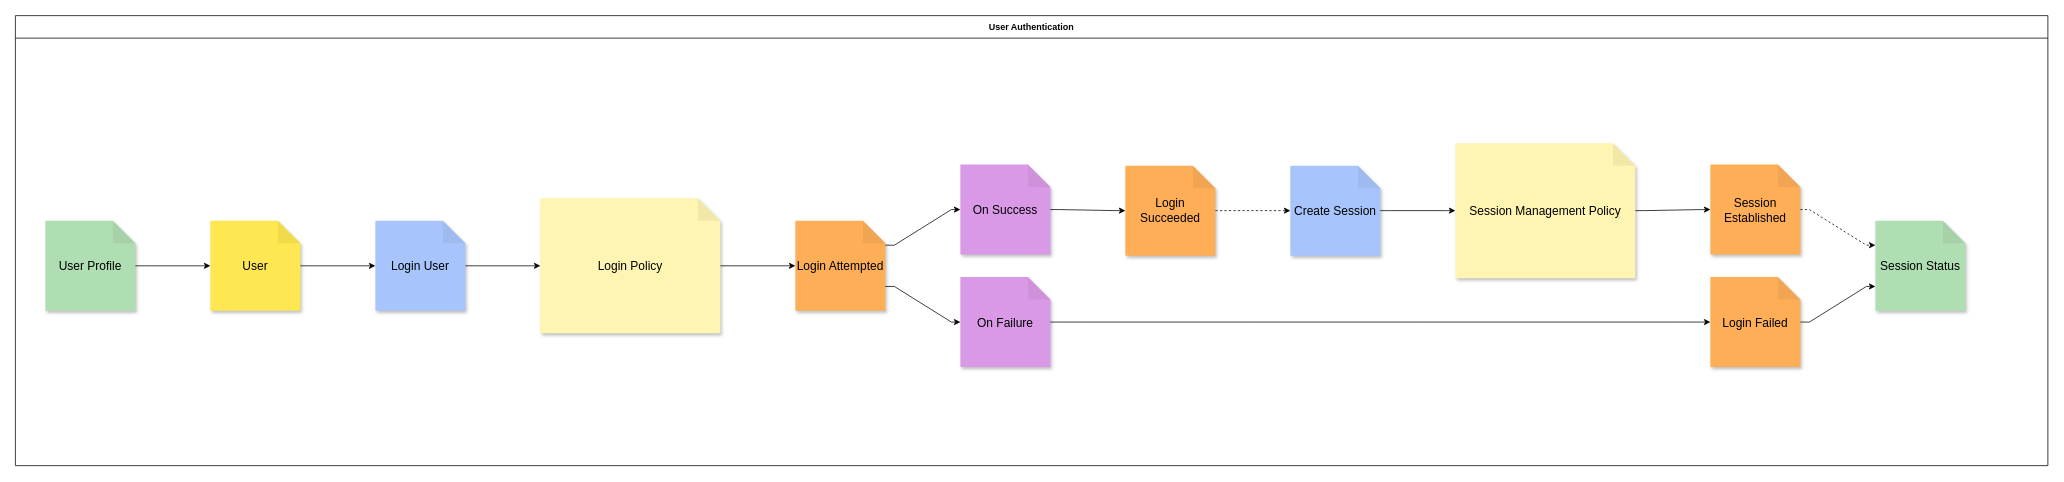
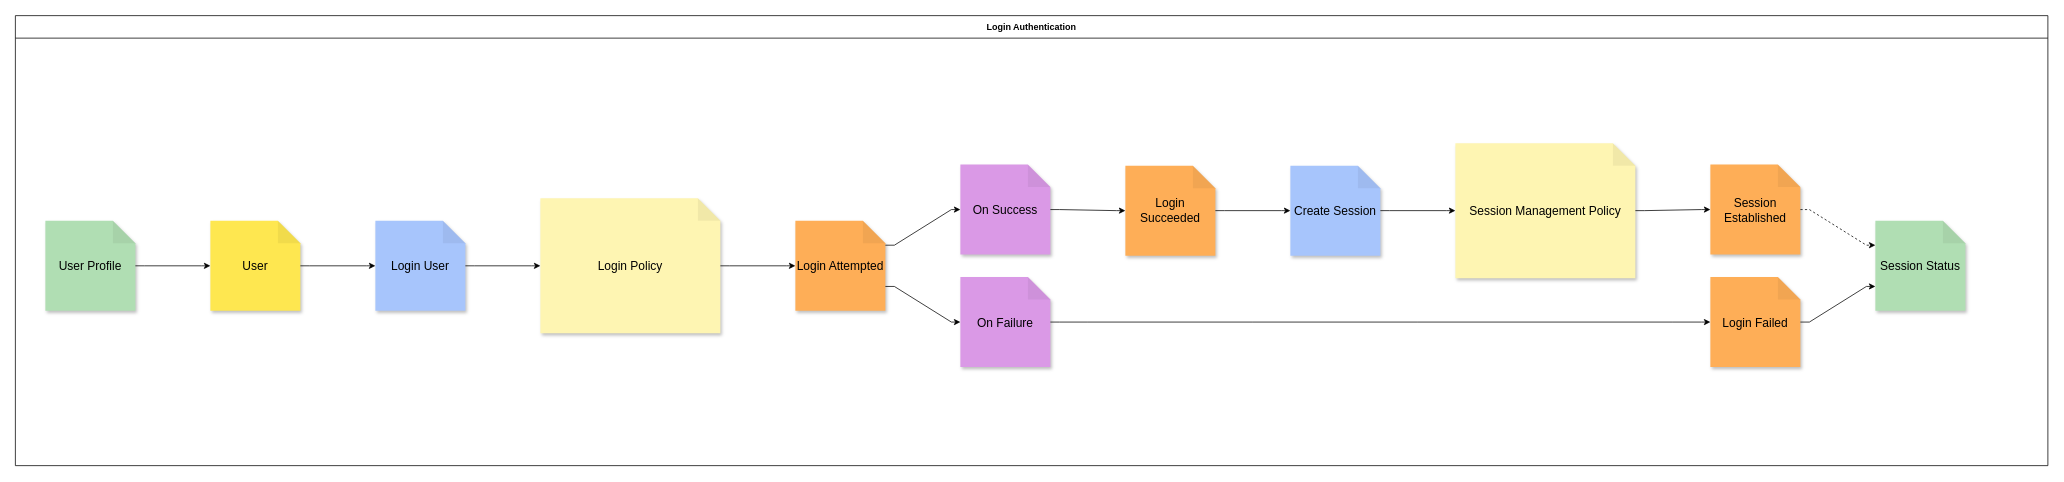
node "User Authentication": label "User Authentication" -> "Login Authentication"
edge "Login Succeeded" -> "Create Session": style dashed -> solid
